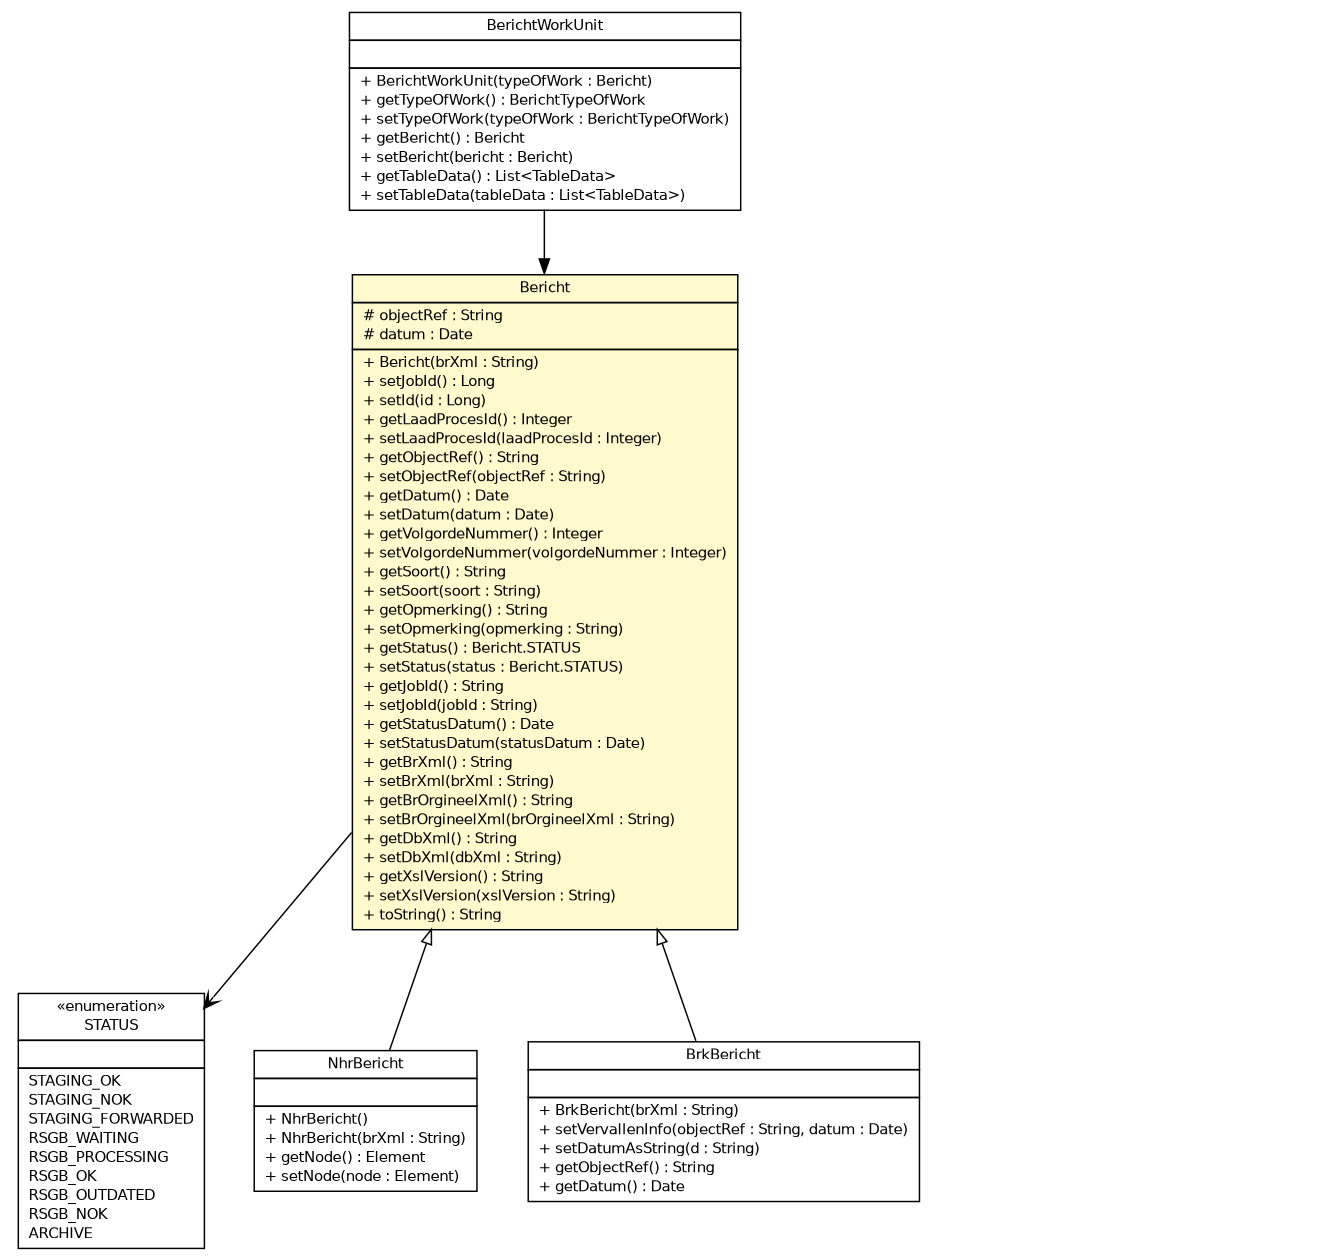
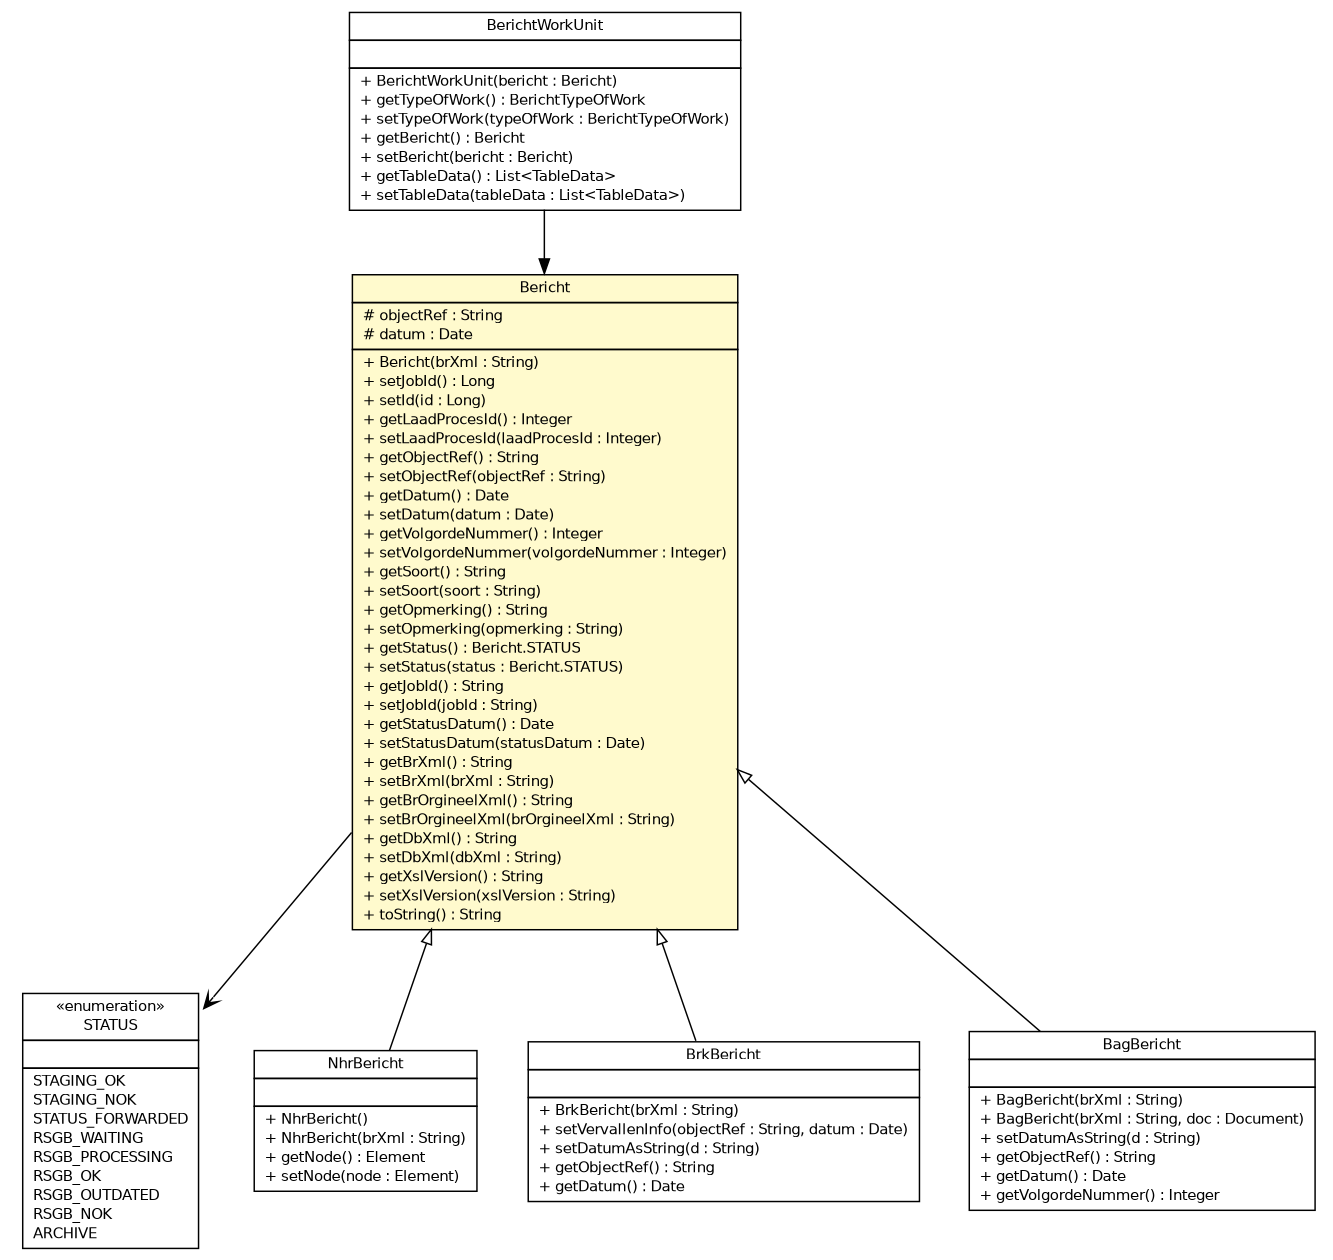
node "BerichtWorkUnit": text "+ BerichtWorkUnit(typeOfWork : Bericht)" -> "+ BerichtWorkUnit(bericht : Bericht)"
node "STATUS": text "STAGING_FORWARDED" -> "STATUS_FORWARDED"
node "BagBericht": added
